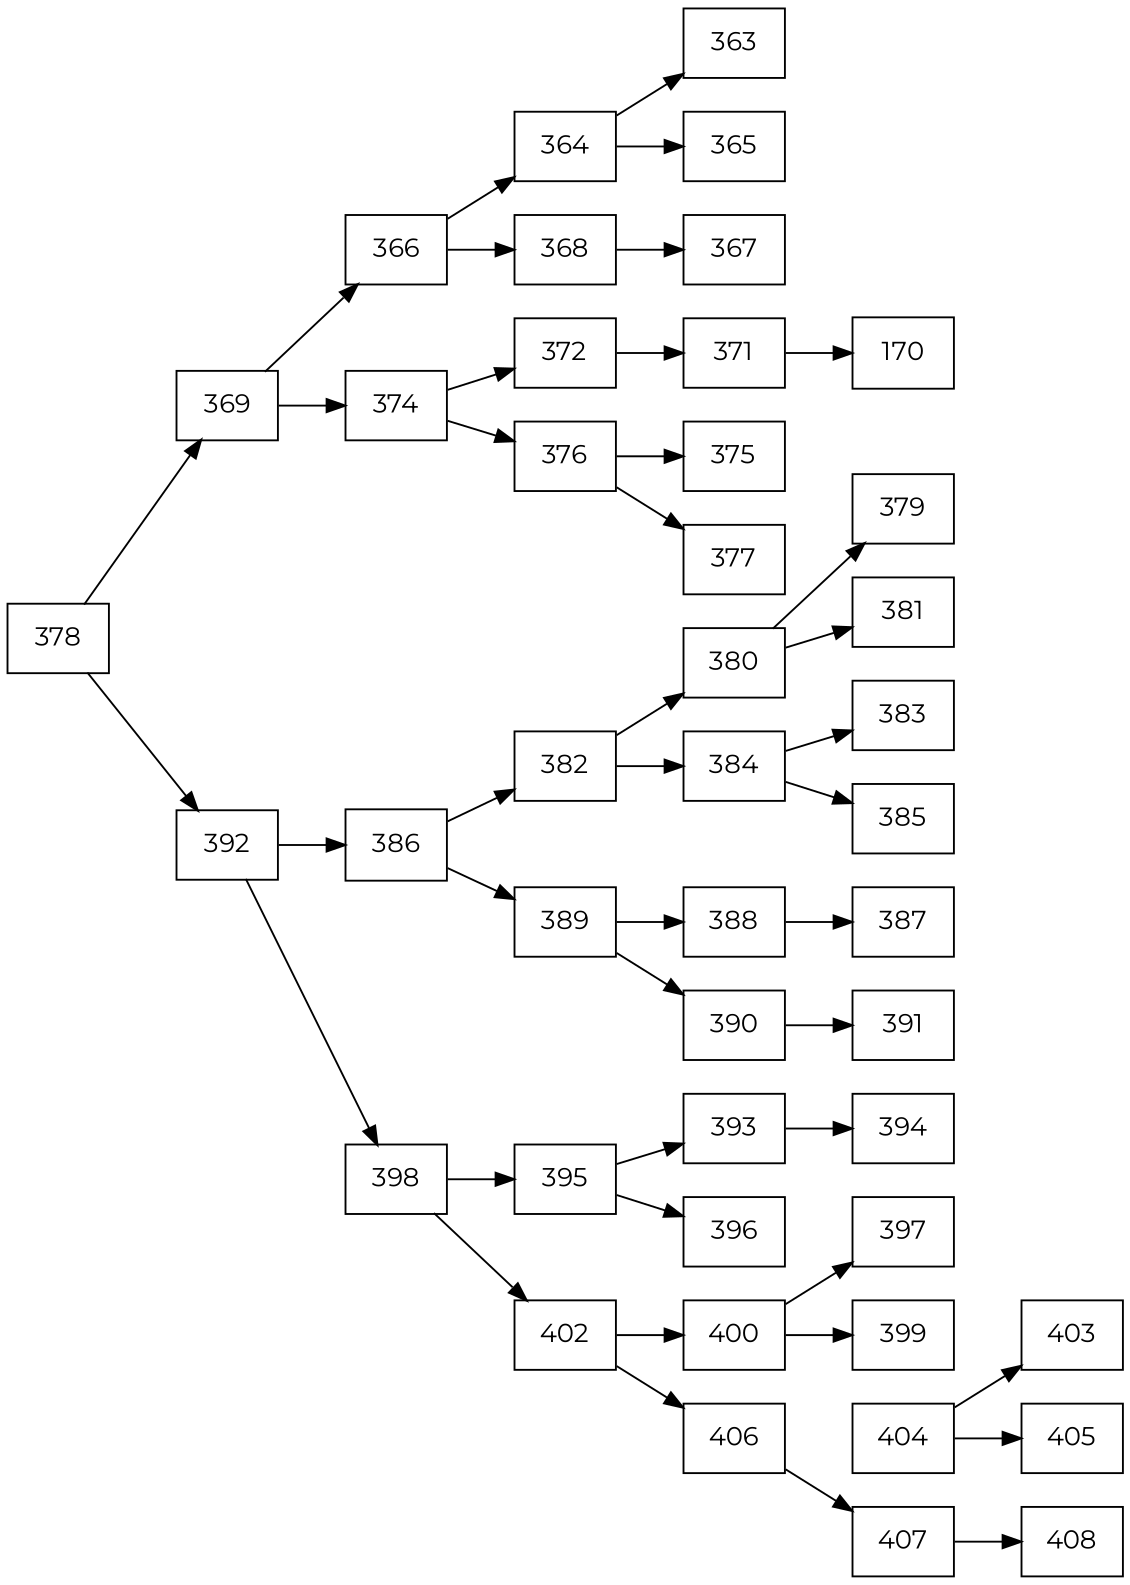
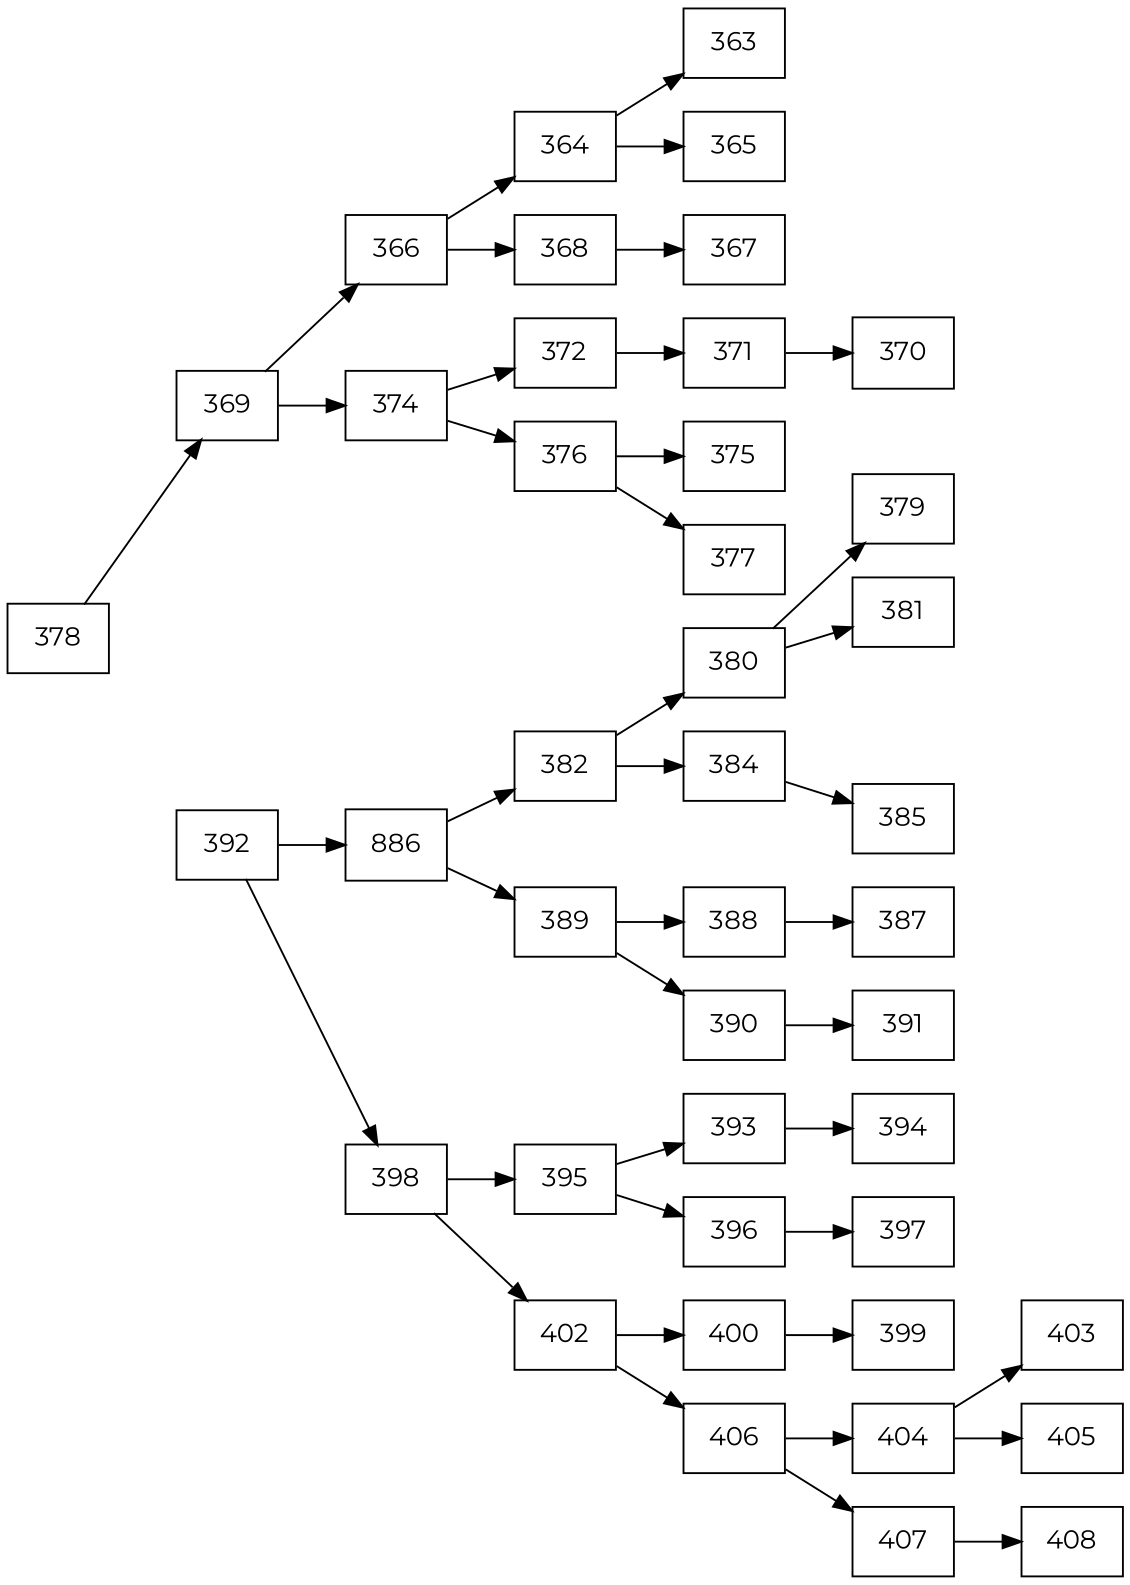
node "170": label "170" -> "370"
node "383": removed
edge "378" -> "392": removed
node "386": label "386" -> "886"
edge "400" -> "397": now "396" -> "397"
edge "406" -> "404": added
